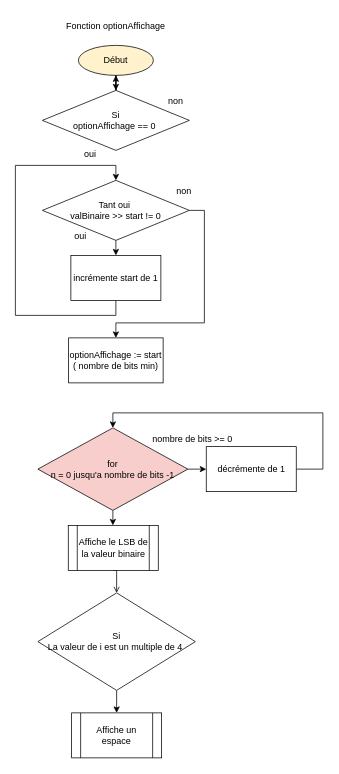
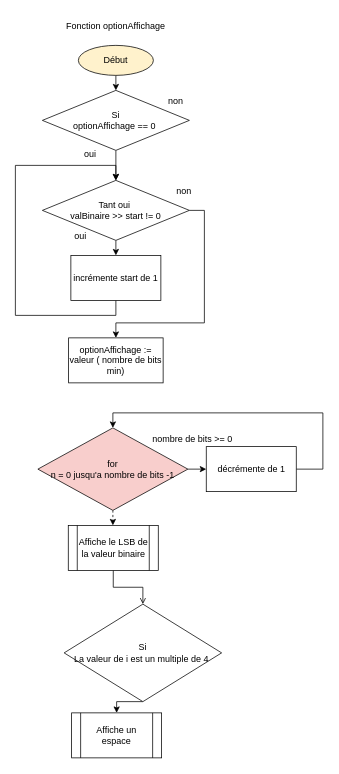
edge "Si optionAffichage == 0" -> "Début": now "Si optionAffichage == 0" -> "Tant oui valBinaire >> start != 0"
node "optionAffichage := start ( nombre de bits min)": label "optionAffichage := start ( nombre de bits min)" -> "optionAffichage := valeur ( nombre de bits min)"
edge "for n = 0 jusqu'a nombre de bits -1" -> "Affiche le LSB de la valeur binaire": style solid -> dashed
node "Si La valeur de i est un multiple de 4": moved (117, 642) -> (143, 653)
